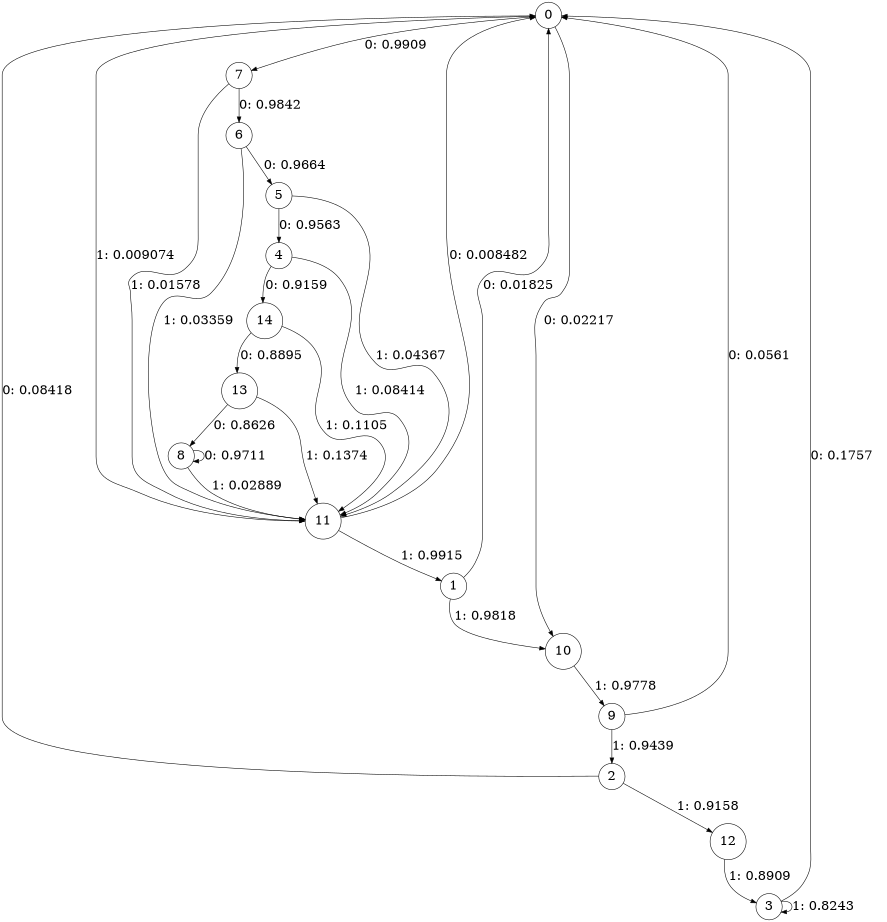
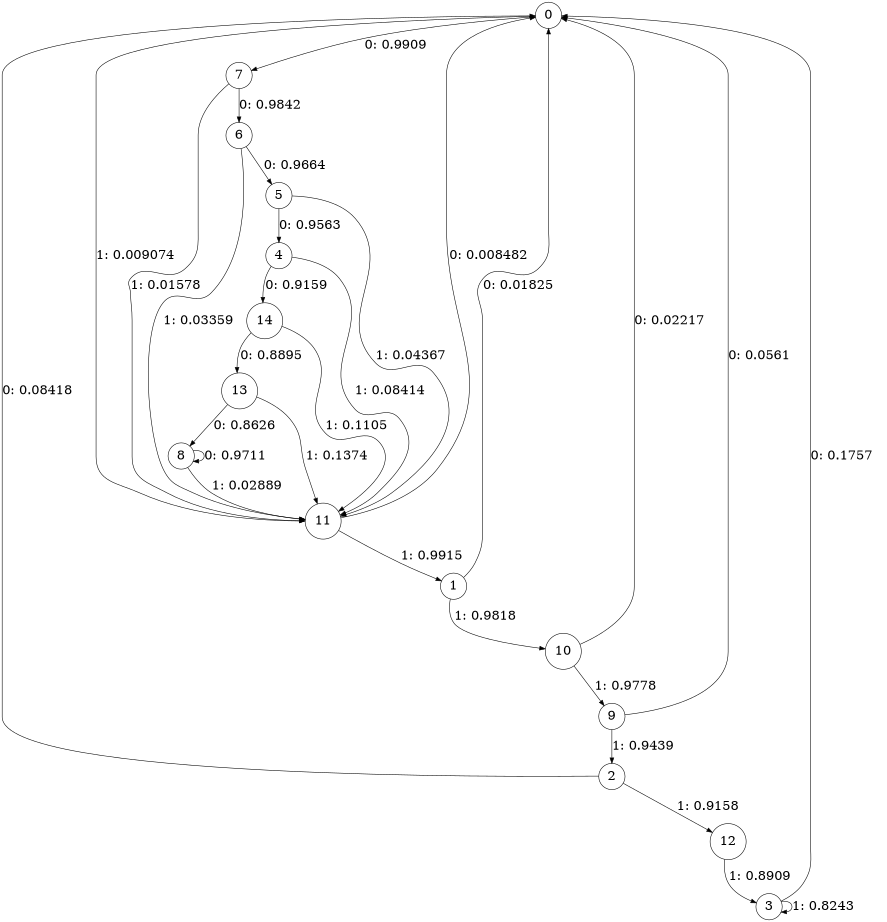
edge "0" -> "10": reversed
